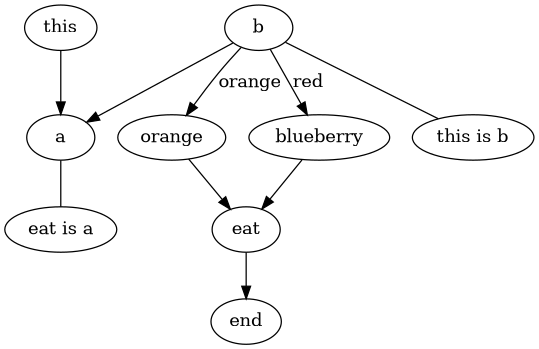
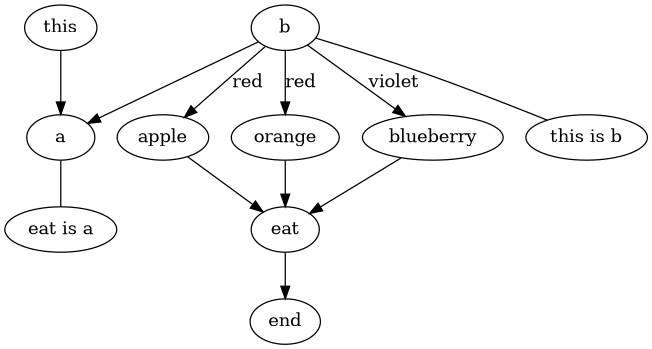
edge "b" -> "orange": label "orange" -> "red"
edge "b" -> "blueberry": label "red" -> "violet"
node "apple": added
